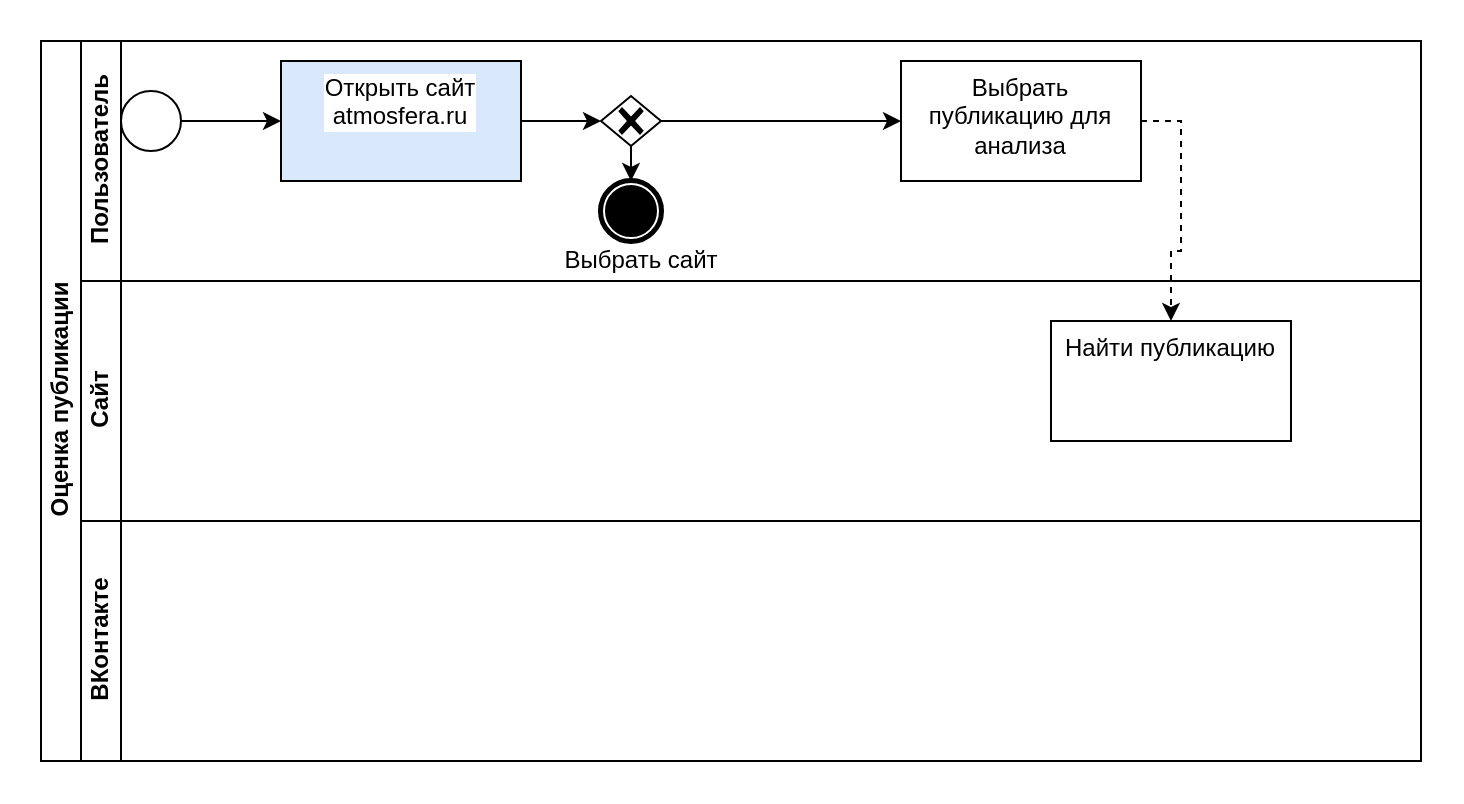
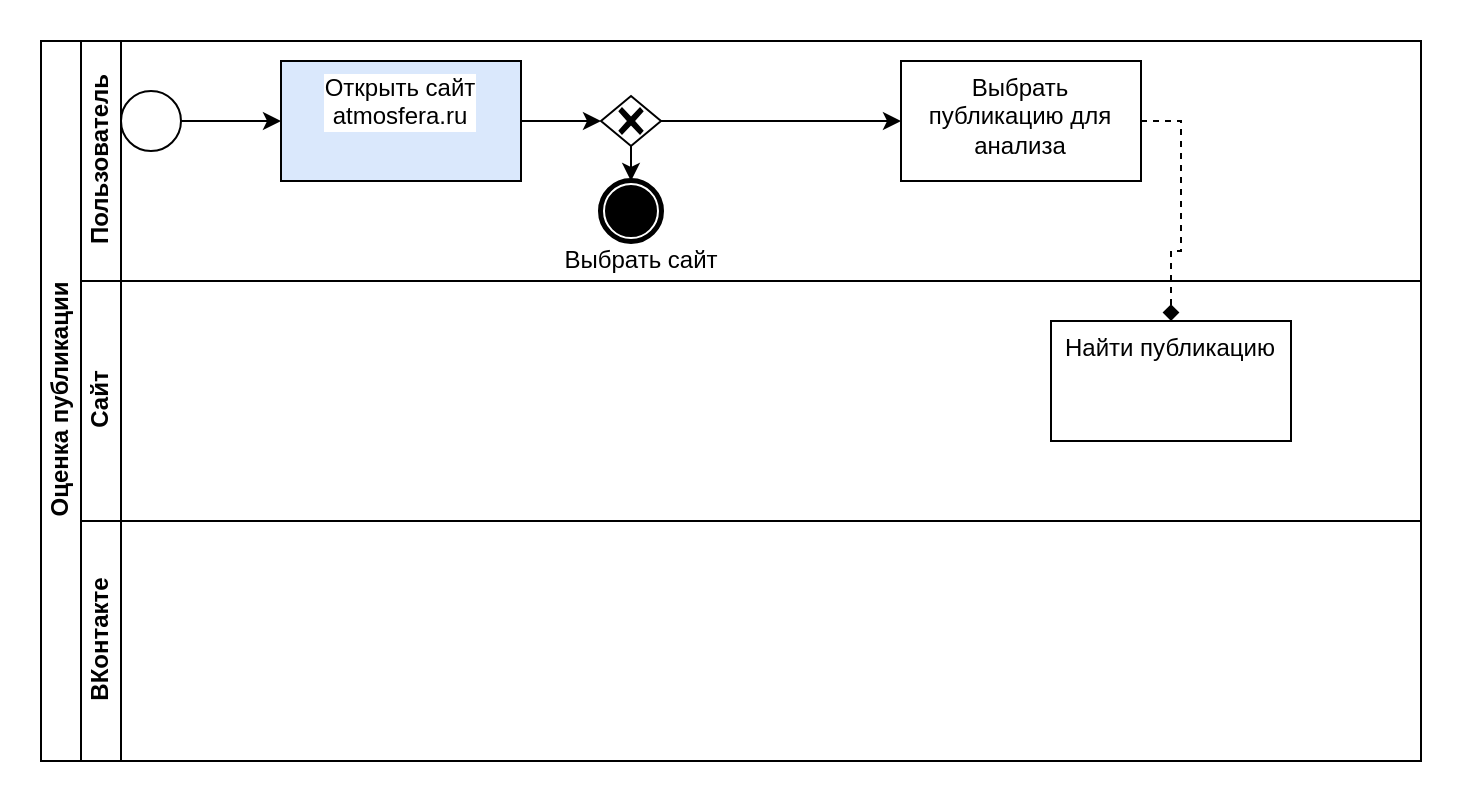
edge "Выбрать публикацию для анализа" -> "Найти публикацию": arrowhead classic -> diamond
